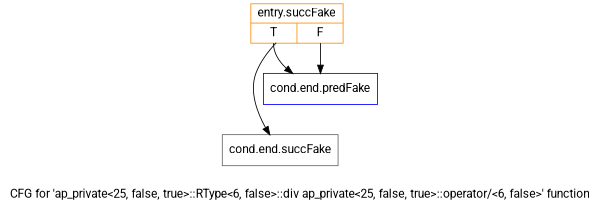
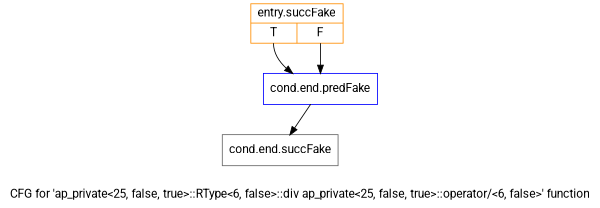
edge "entry.succFake" -> "cond.end.succFake": now "cond.end.predFake" -> "cond.end.succFake"
